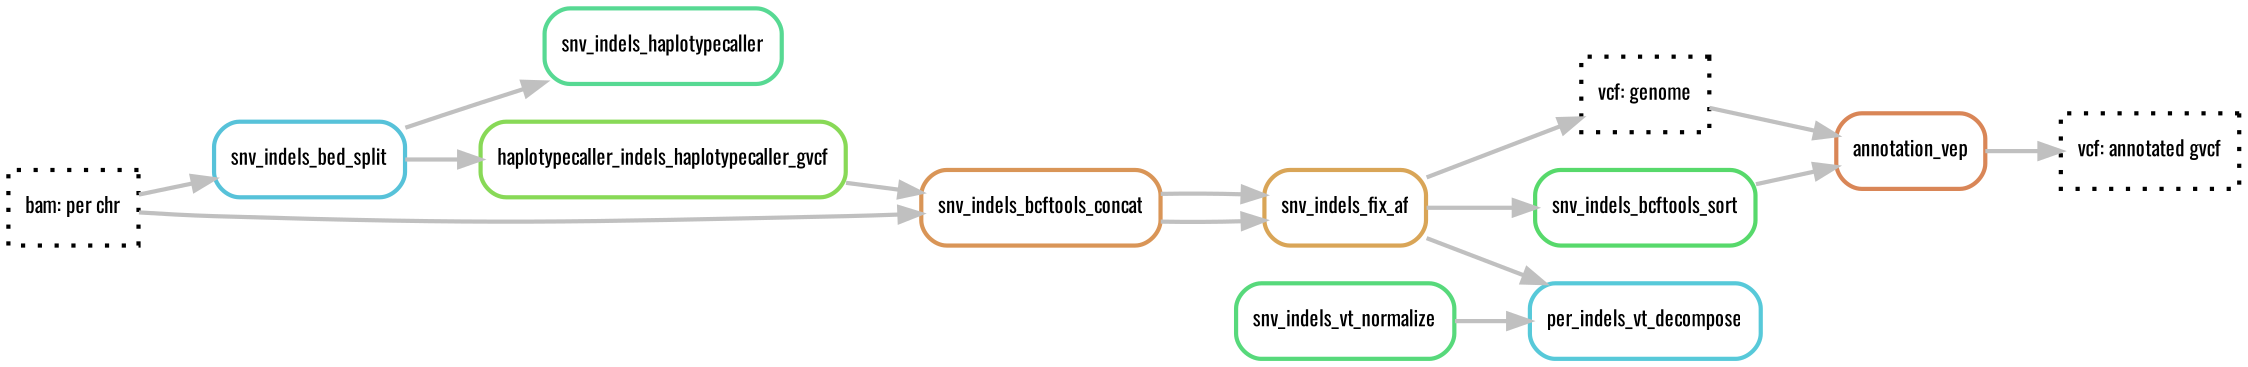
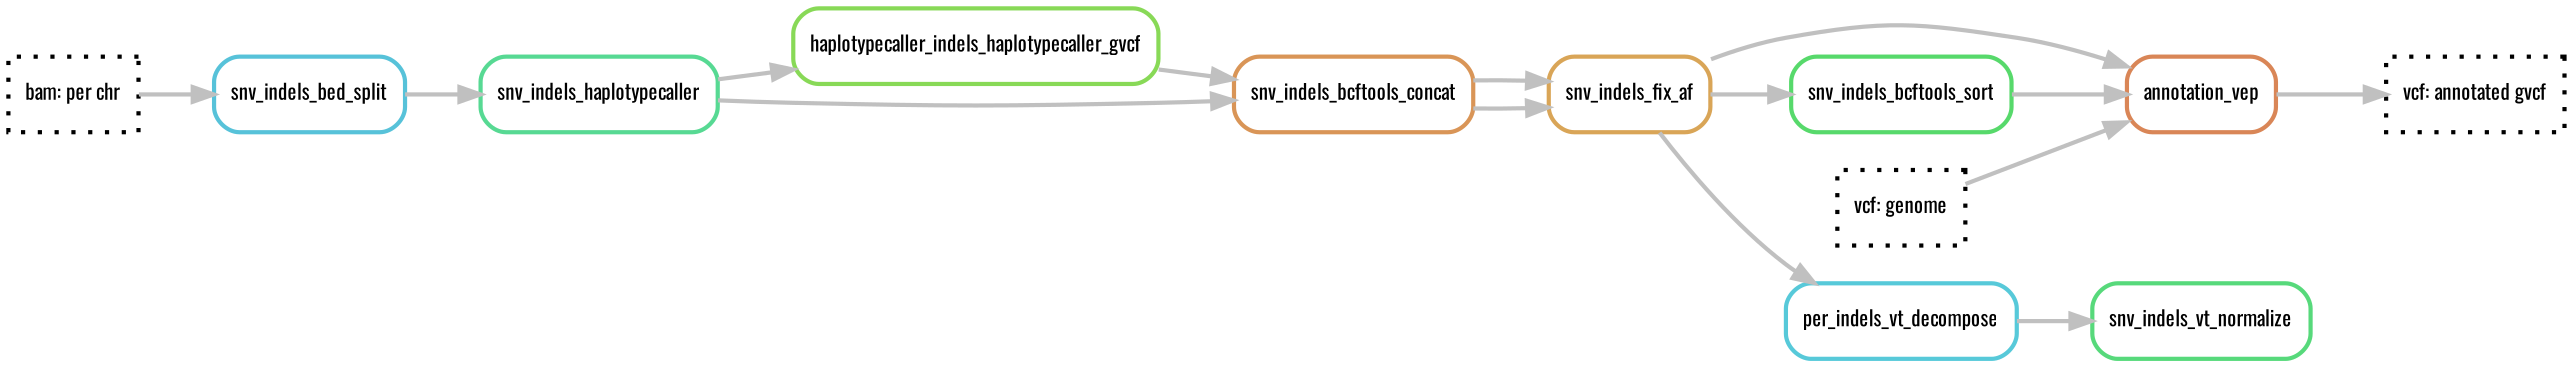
edge "snv_indels_fix_af" -> "vcf: genome": now "snv_indels_fix_af" -> "annotation_vep"
edge "snv_indels_bed_split" -> "haplotypecaller_indels_haplotypecaller_gvcf": now "snv_indels_haplotypecaller" -> "haplotypecaller_indels_haplotypecaller_gvcf"
edge "bam: per chr" -> "snv_indels_bcftools_concat": now "snv_indels_haplotypecaller" -> "snv_indels_bcftools_concat"
edge "snv_indels_vt_normalize" -> "per_indels_vt_decompose": reversed
